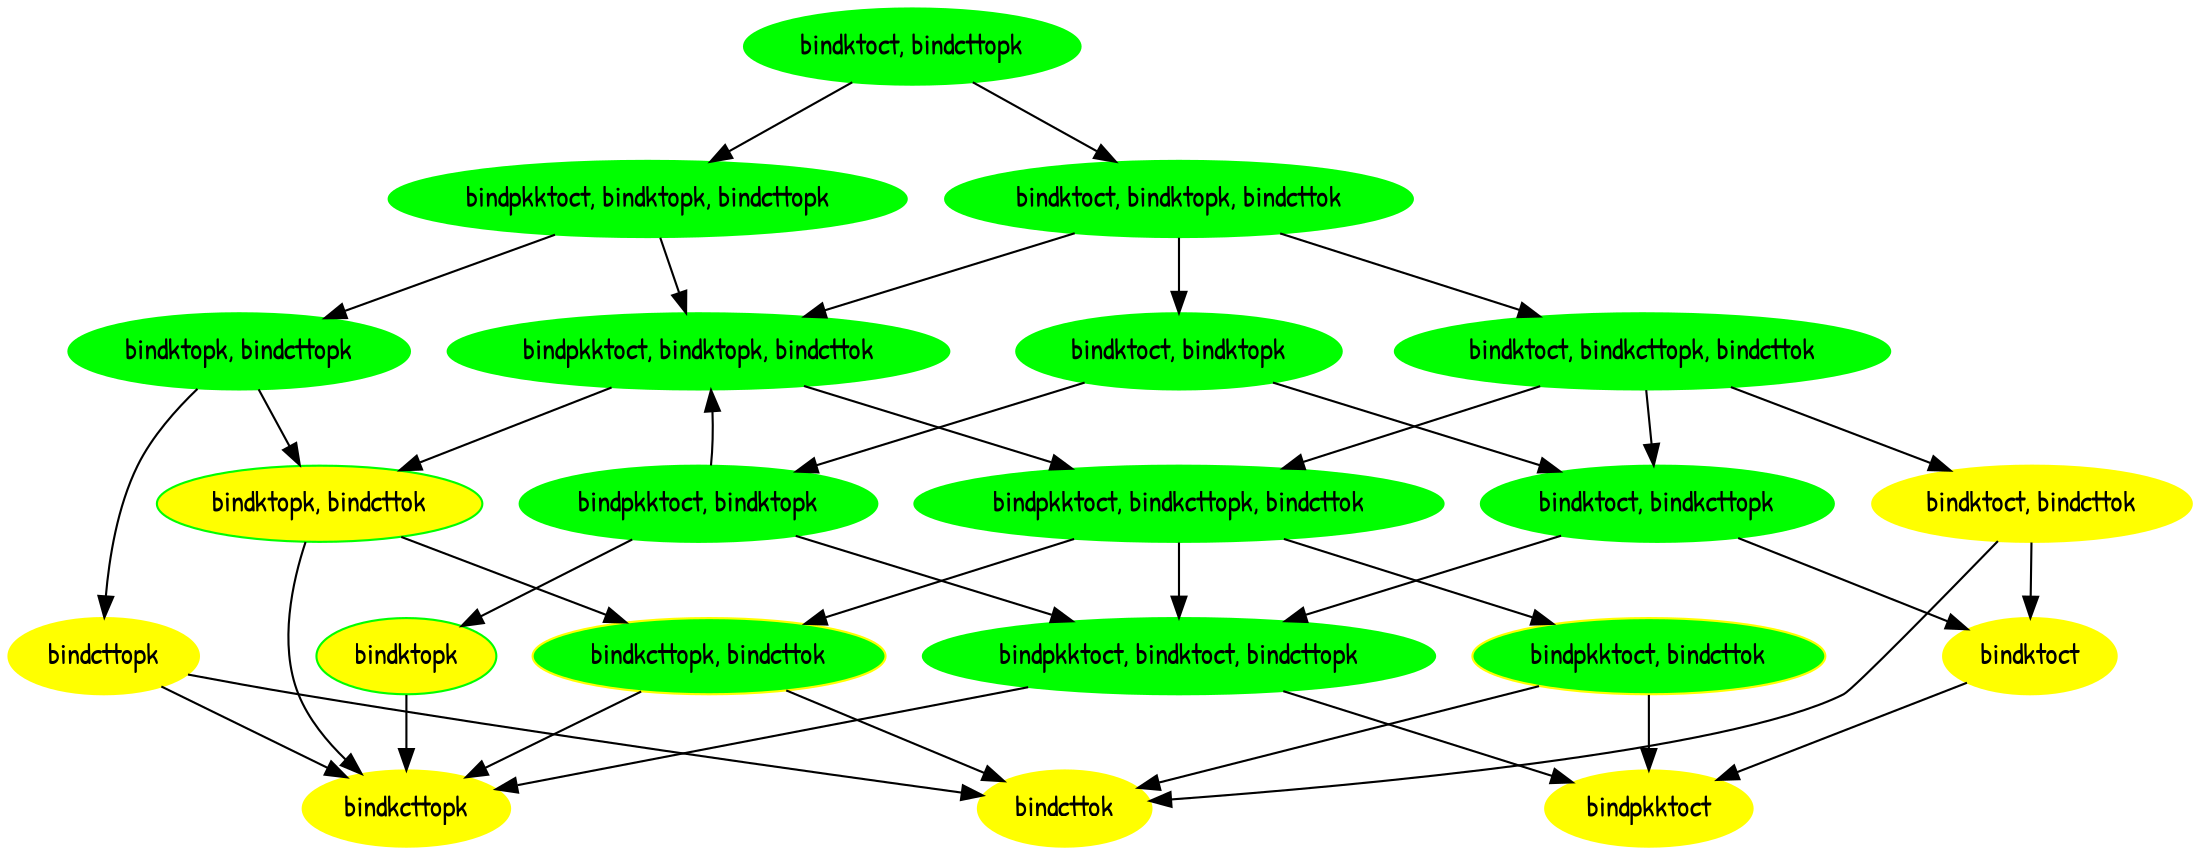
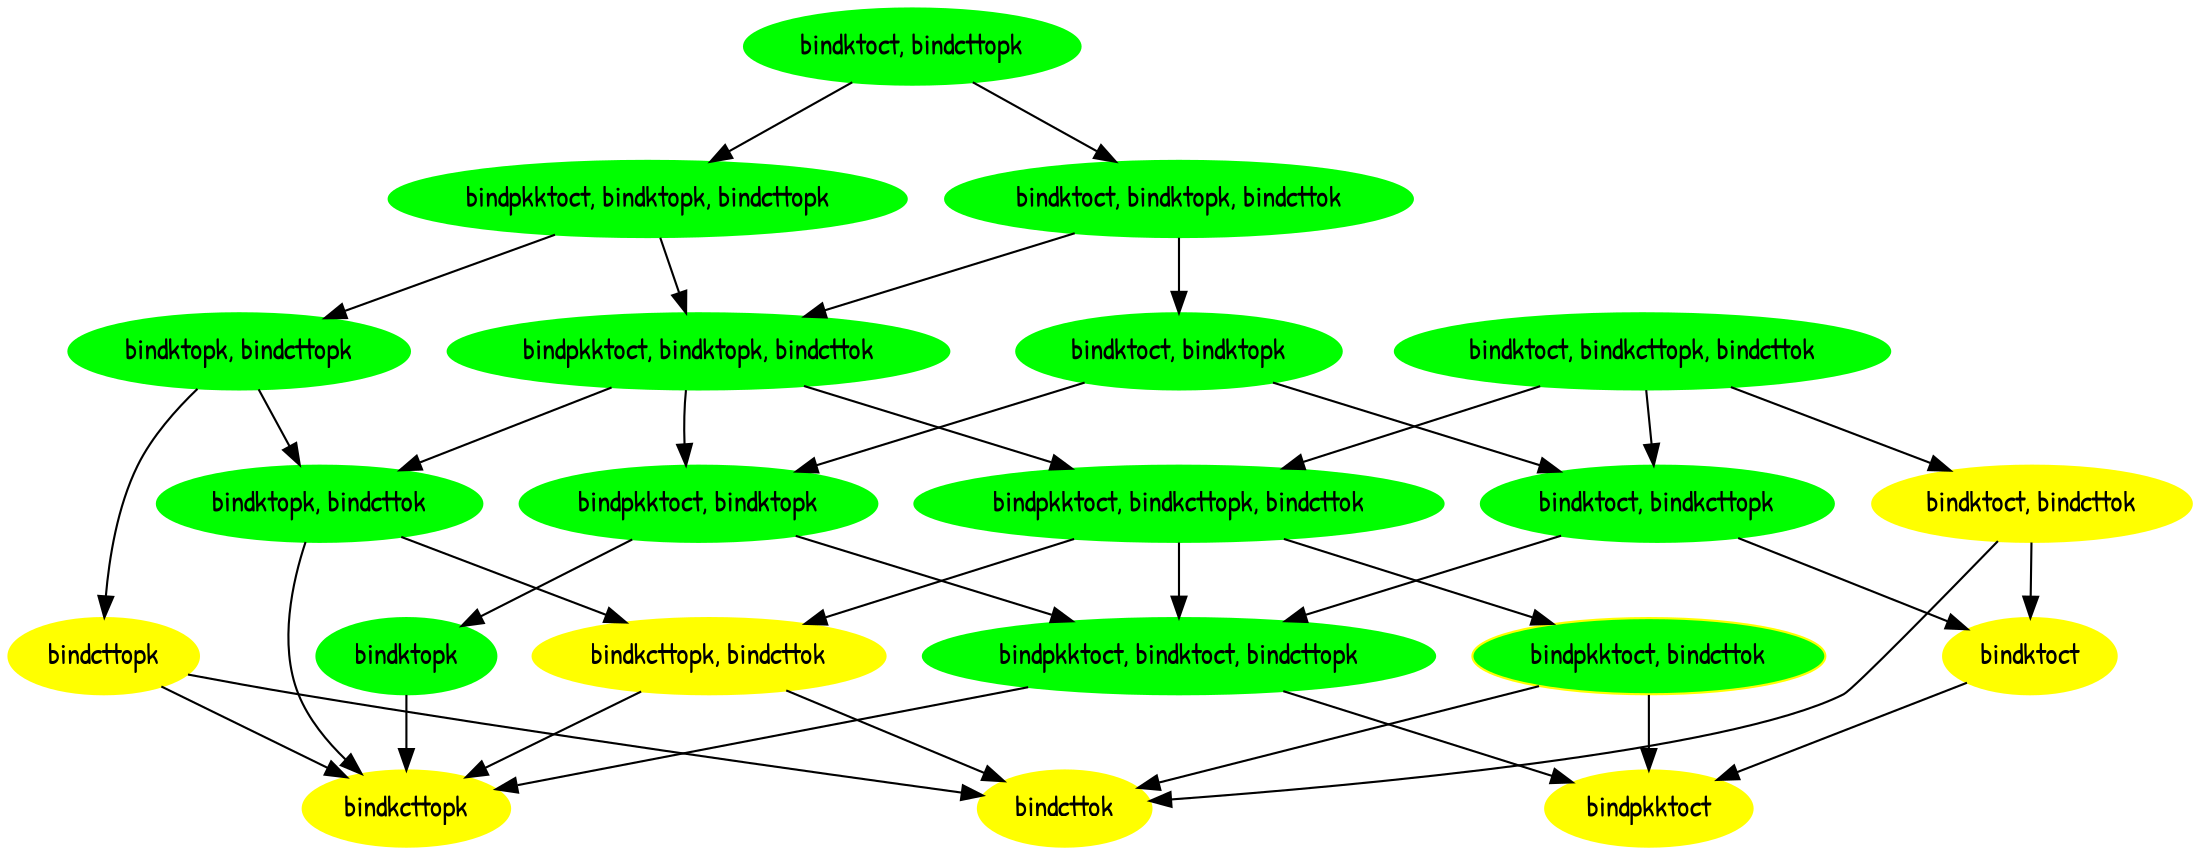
edge "bindktoct, bindktopk, bindcttok" -> "bindktoct, bindkcttopk, bindcttok": removed
edge "bindpkktoct, bindktopk" -> "bindpkktoct, bindktopk, bindcttok": reversed
node "bindktopk, bindcttok": fillcolor yellow -> green
node "bindktopk": fillcolor yellow -> green
node "bindkcttopk, bindcttok": fillcolor green -> yellow
